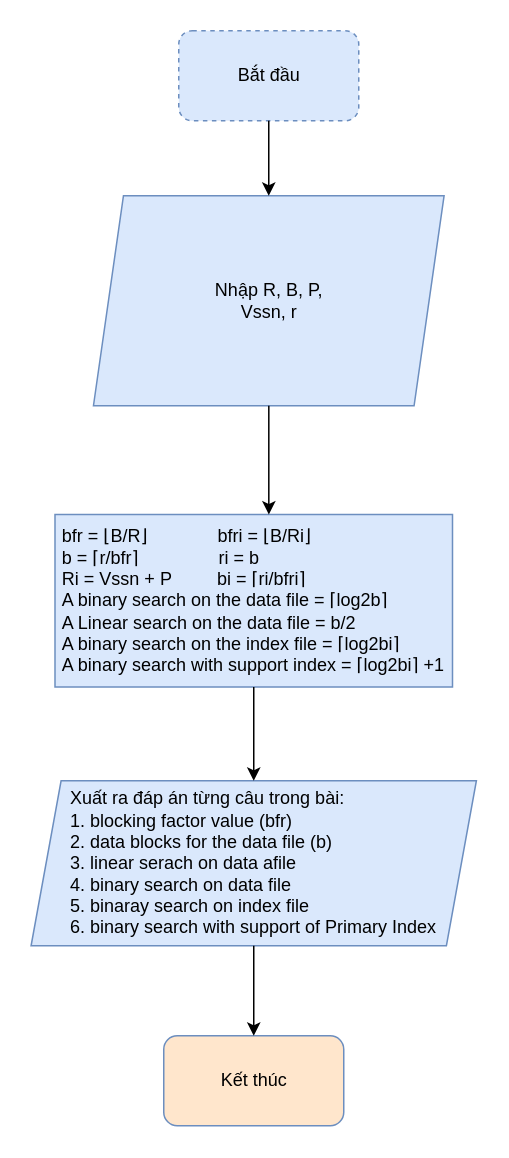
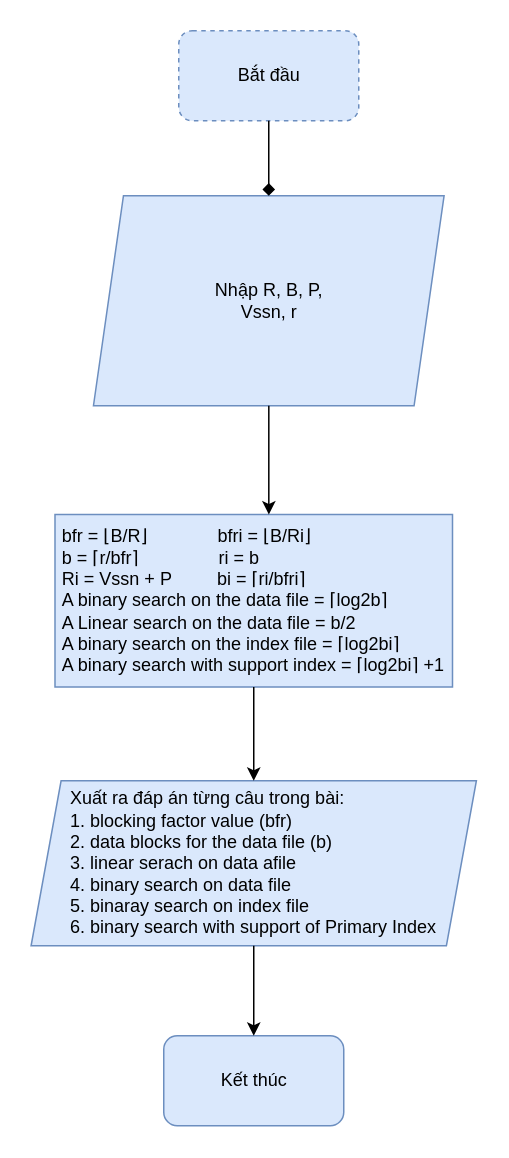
edge "Bắt đầu" -> "Nhập R, B, P, Vssn, r": arrowhead classic -> diamond
node "Kết thúc": fillcolor #ffe6cc -> #dae8fc
